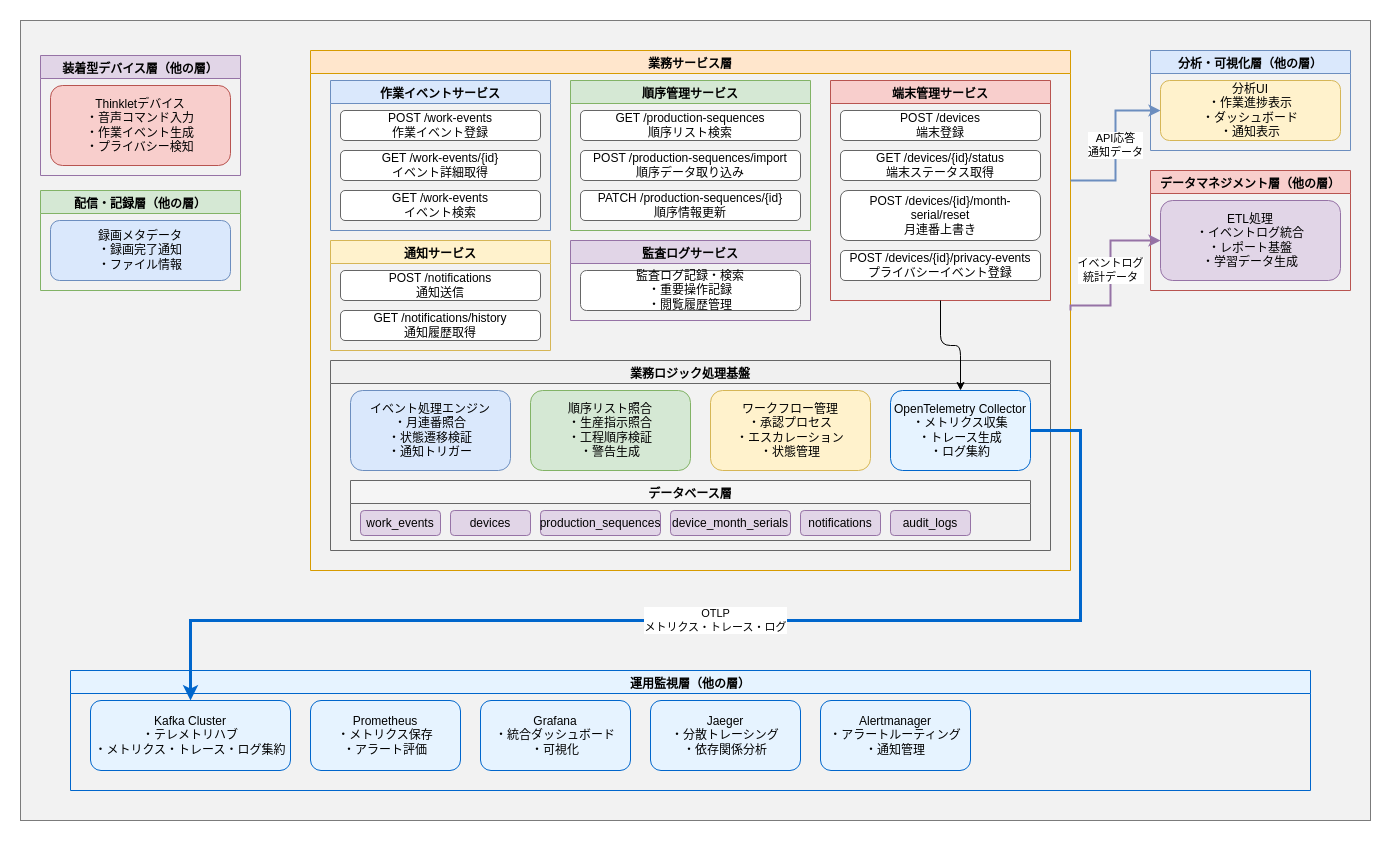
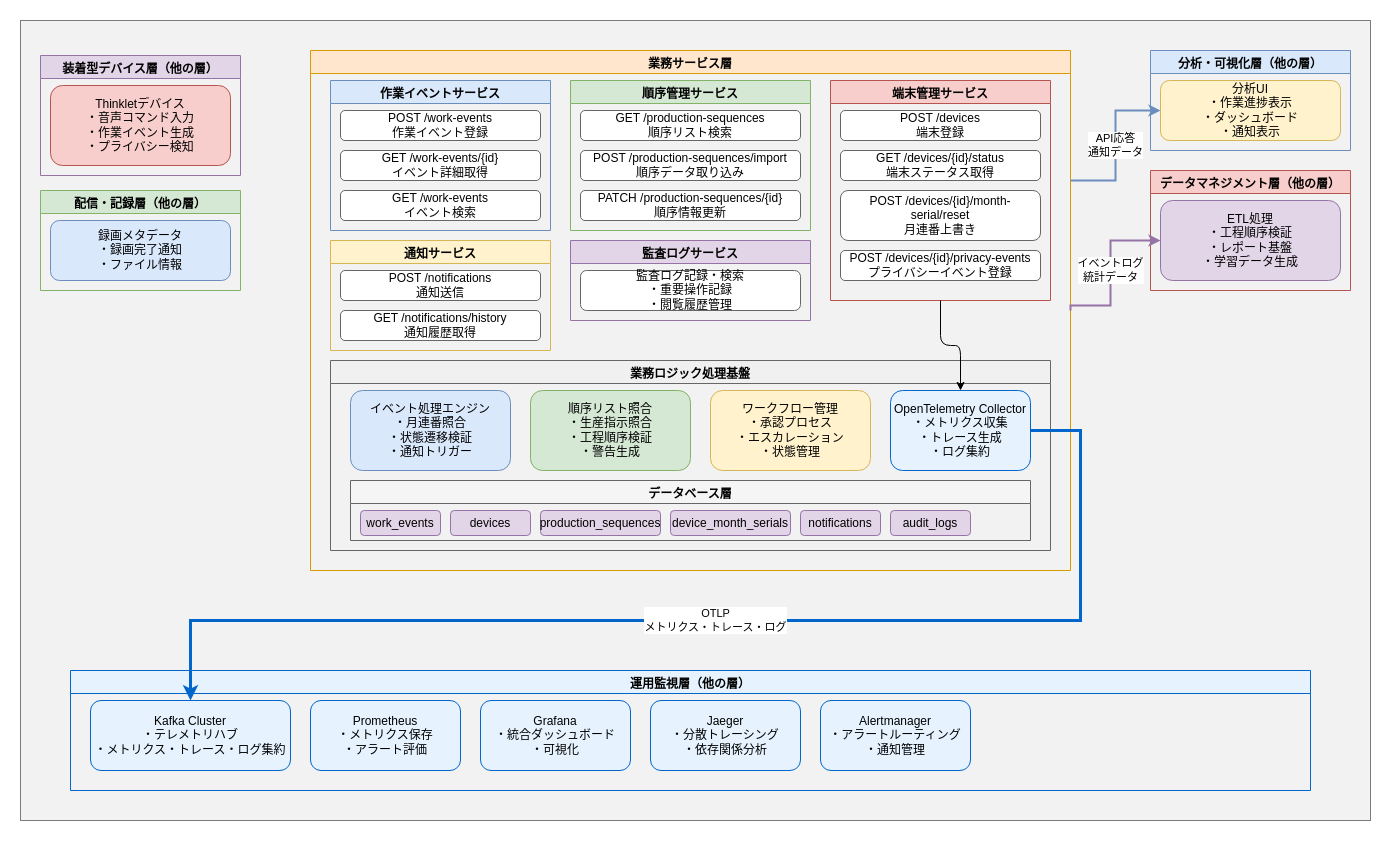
node "ETL処理 ・イベントログ統合 ・レポート基盤 ・学習データ生成": label "ETL処理 ・イベントログ統合 ・レポート基盤 ・学習データ生成" -> "ETL処理 ・工程順序検証 ・レポート基盤 ・学習データ生成"
